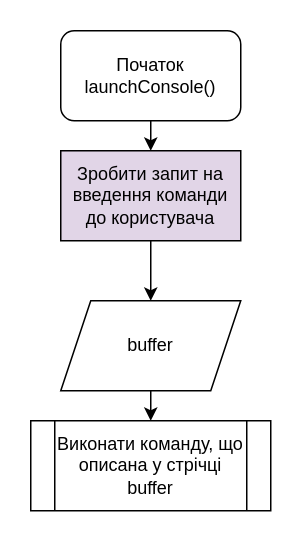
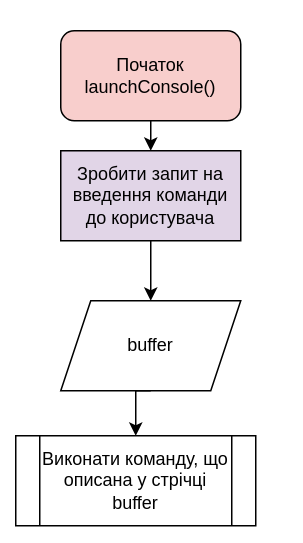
node "Початок launchConsole()": fillcolor #ffffff -> #f8cecc
node "Виконати команду, що описана у стрічці buffer": moved (151, 466) -> (136, 481)
